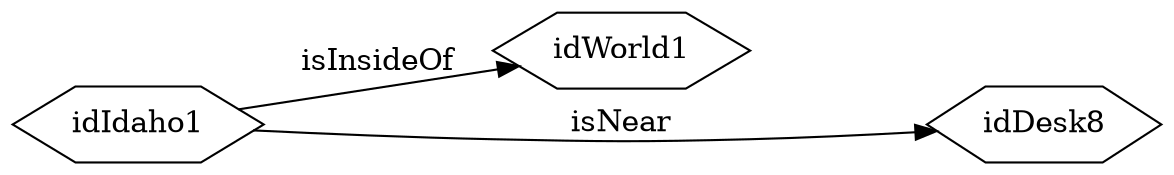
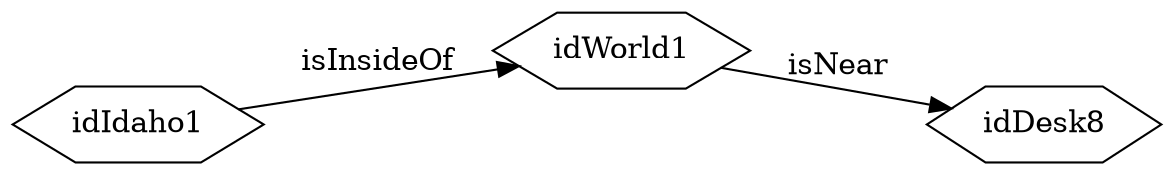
edge "idIdaho1" -> "idDesk8": now "idWorld1" -> "idDesk8"
